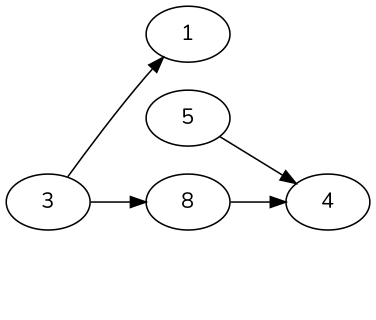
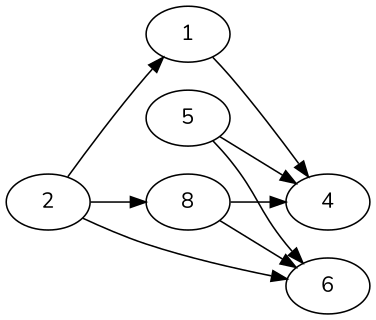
edge "1" -> "4": added
node "3": label "3" -> "2"
node "6": added
